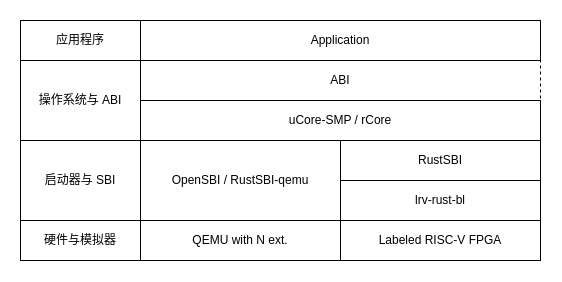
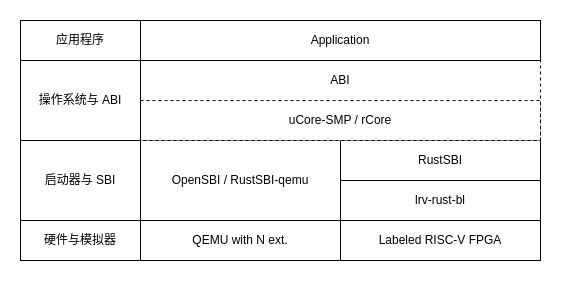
node "uCore-SMP / rCore": style solid -> dashed
